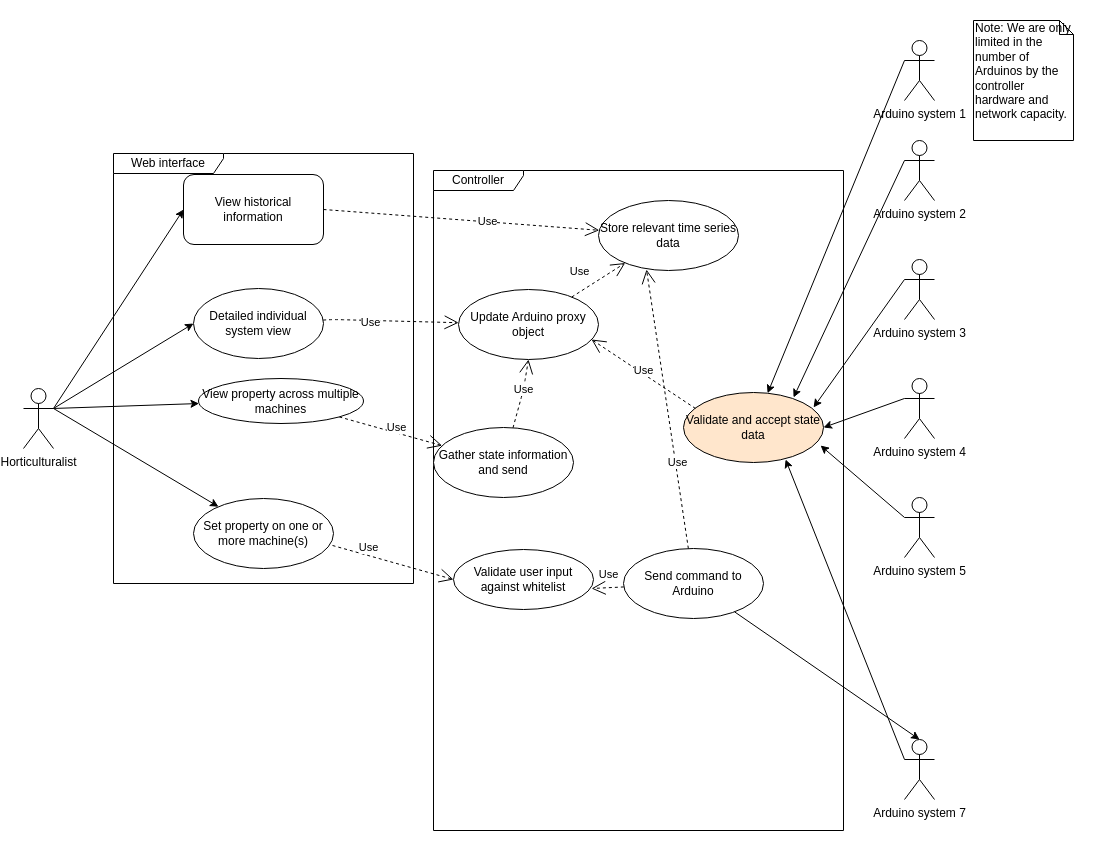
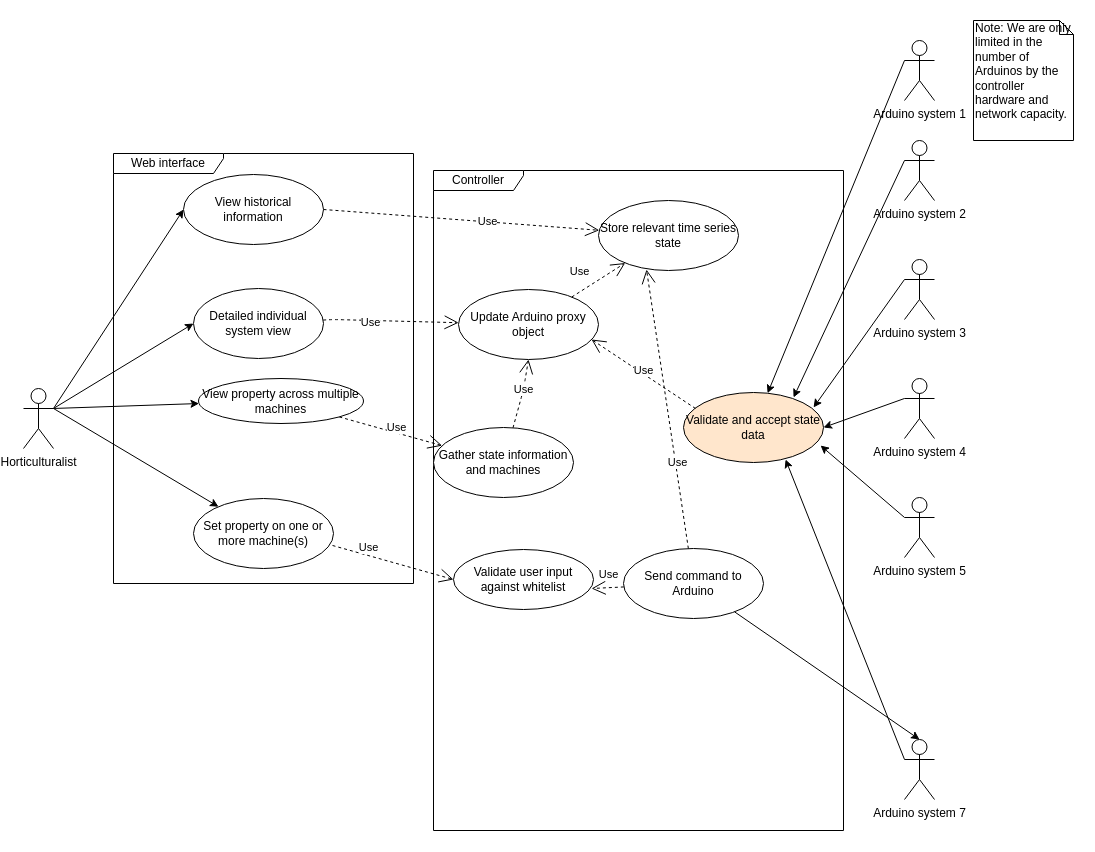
node "View historical information": shape rounded rectangle -> ellipse
node "Store relevant time series data": label "Store relevant time series data" -> "Store relevant time series state"
node "Gather state information and send": label "Gather state information and send" -> "Gather state information and machines"
